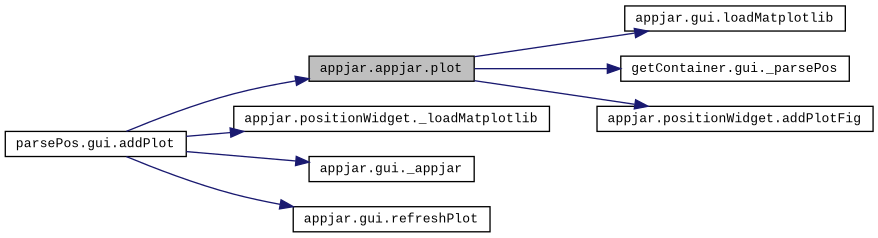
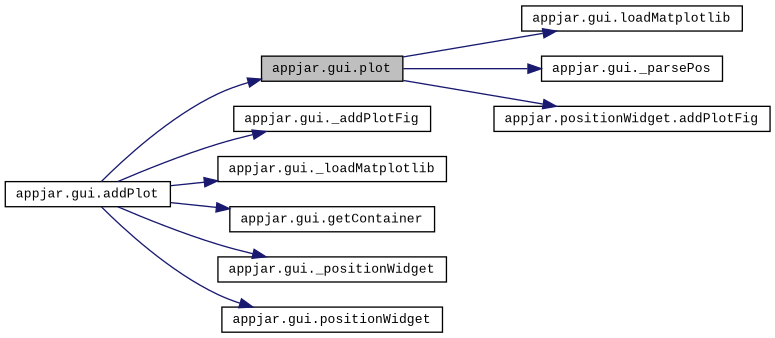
node "appjar.appjar.plot": label "appjar.appjar.plot" -> "appjar.gui.plot"
node "getContainer.gui._parsePos": label "getContainer.gui._parsePos" -> "appjar.gui._parsePos"
node "appjar.gui._addPlotFig": added
node "appjar.positionWidget._loadMatplotlib": label "appjar.positionWidget._loadMatplotlib" -> "appjar.gui._loadMatplotlib"
node "parsePos.gui.addPlot": label "parsePos.gui.addPlot" -> "appjar.gui.addPlot"
node "appjar.gui._appjar": label "appjar.gui._appjar" -> "appjar.gui._positionWidget"
node "appjar.gui.getContainer": added
node "appjar.gui.refreshPlot": label "appjar.gui.refreshPlot" -> "appjar.gui.positionWidget"
